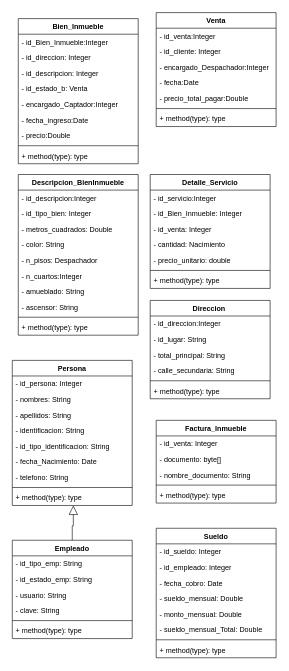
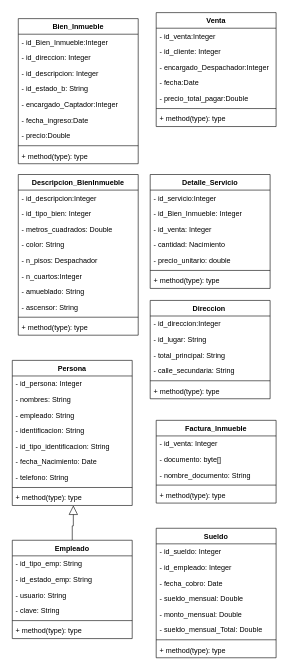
node "- id_estado_b: Venta": label "- id_estado_b: Venta" -> "- id_estado_b: String"
node "- apellidos: String": label "- apellidos: String" -> "- empleado: String"
